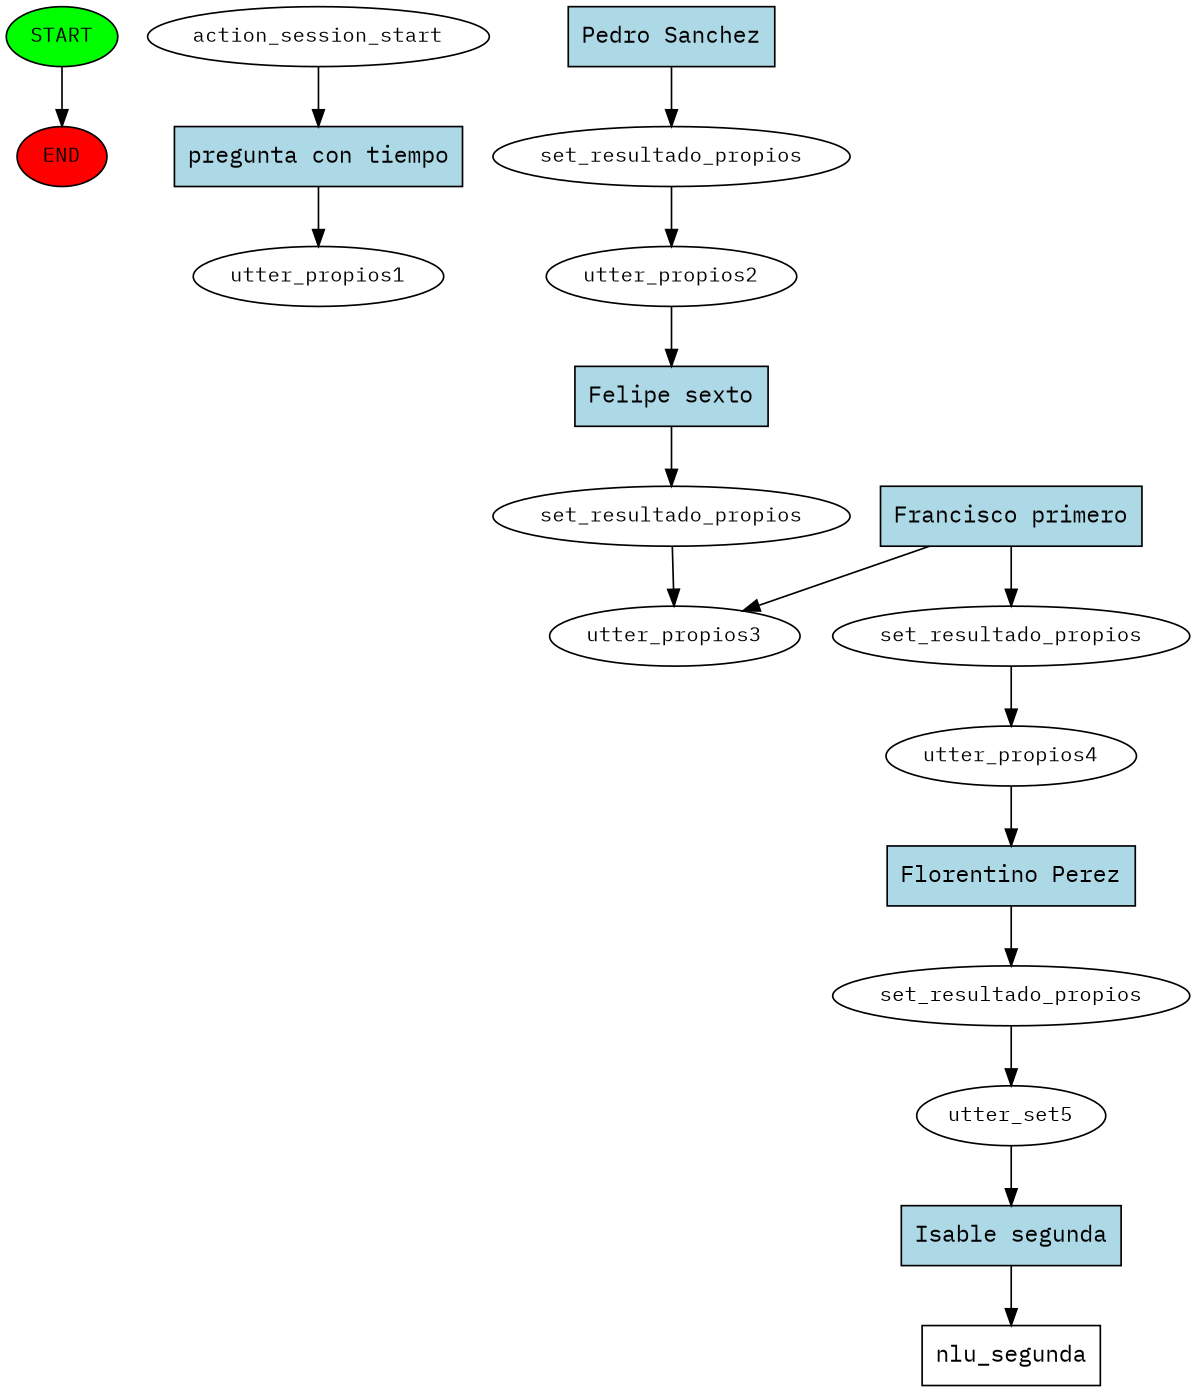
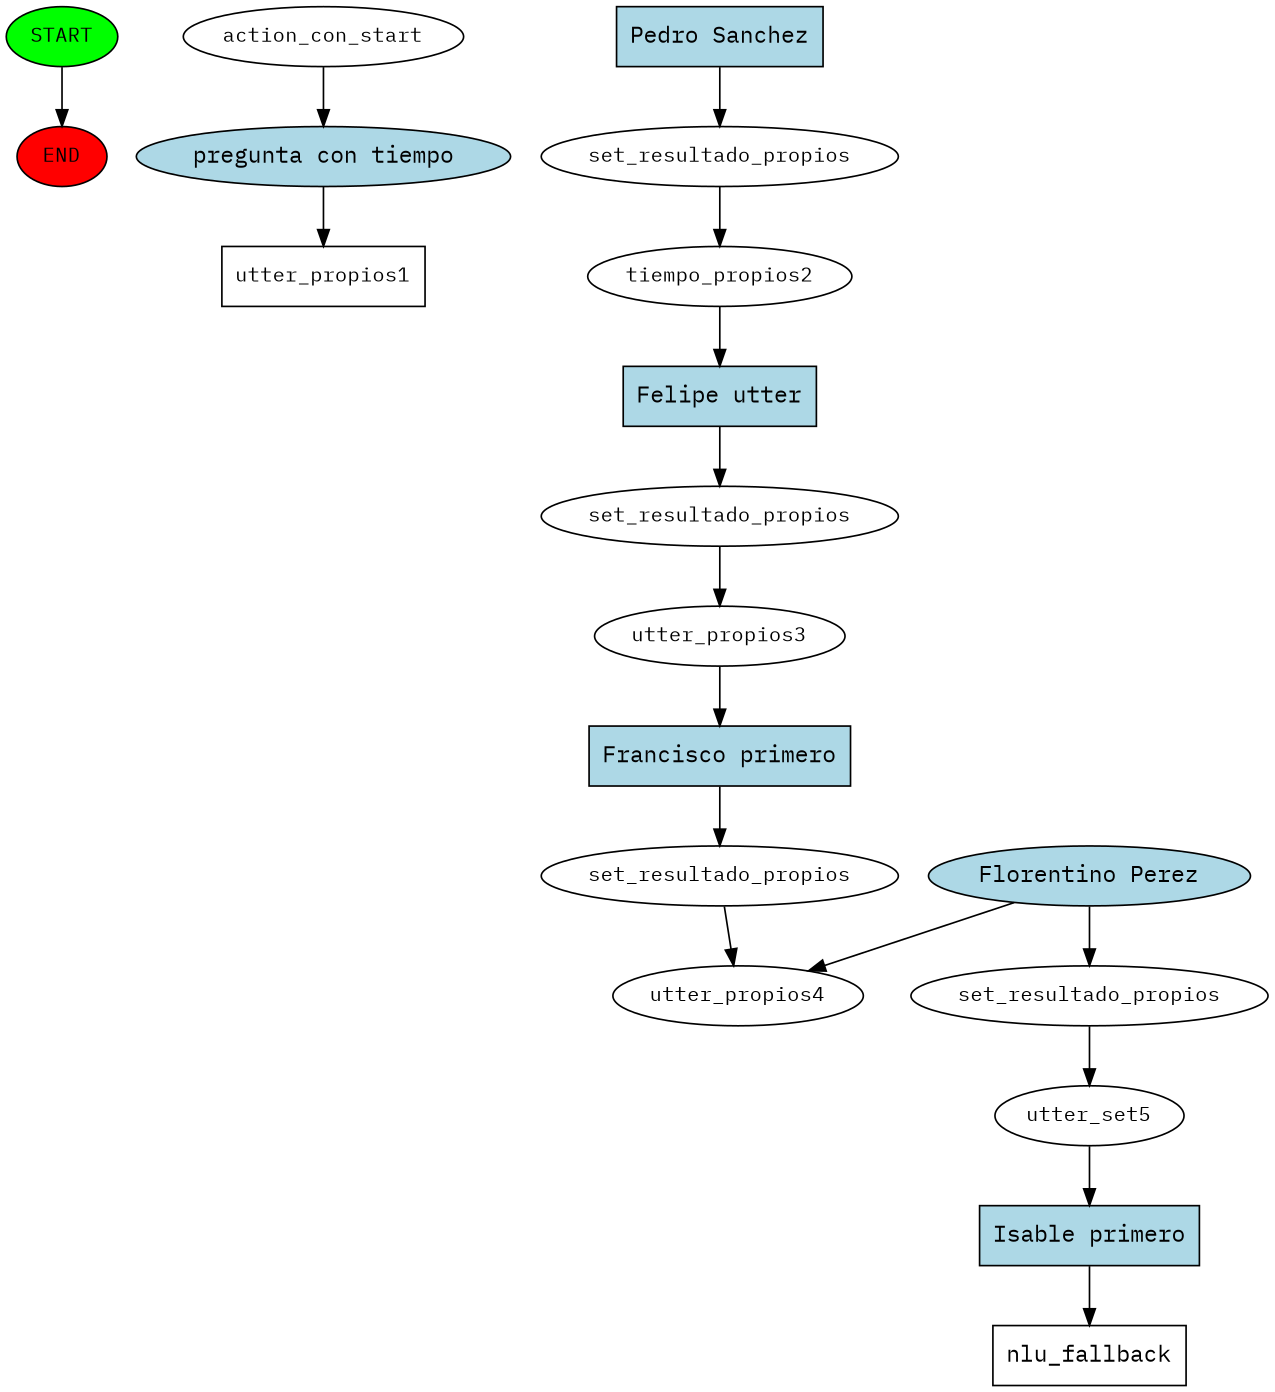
node "action_session_start": label "action_session_start" -> "action_con_start"
node "pregunta con tiempo": shape box -> ellipse
node "utter_propios1": shape ellipse -> box
node "utter_propios2": label "utter_propios2" -> "tiempo_propios2"
node "Felipe sexto": label "Felipe sexto" -> "Felipe utter"
edge "Francisco primero" -> "utter_propios3": reversed
edge "utter_propios4" -> "Florentino Perez": reversed
node "Florentino Perez": shape box -> ellipse
node "Isable segunda": label "Isable segunda" -> "Isable primero"
node "nlu_segunda": label "nlu_segunda" -> "nlu_fallback"
